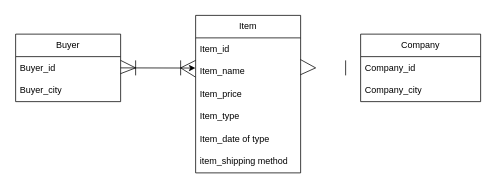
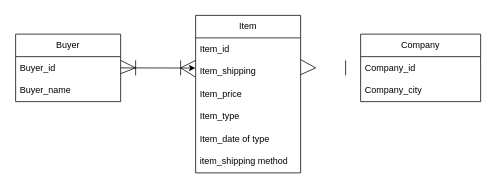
node "Item_name": label "Item_name" -> "Item_shipping"
node "Buyer_city": label "Buyer_city" -> "Buyer_name"
